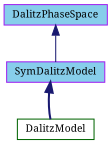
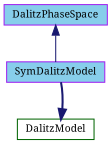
edge "DalitzModel" -> "SymDalitzModel": reversed
